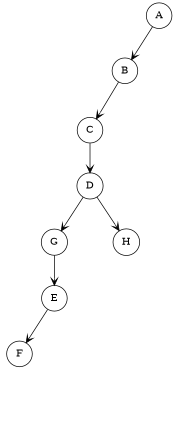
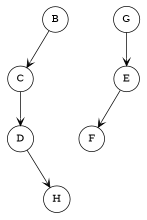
node "A": removed
edge "D" -> "G": removed
